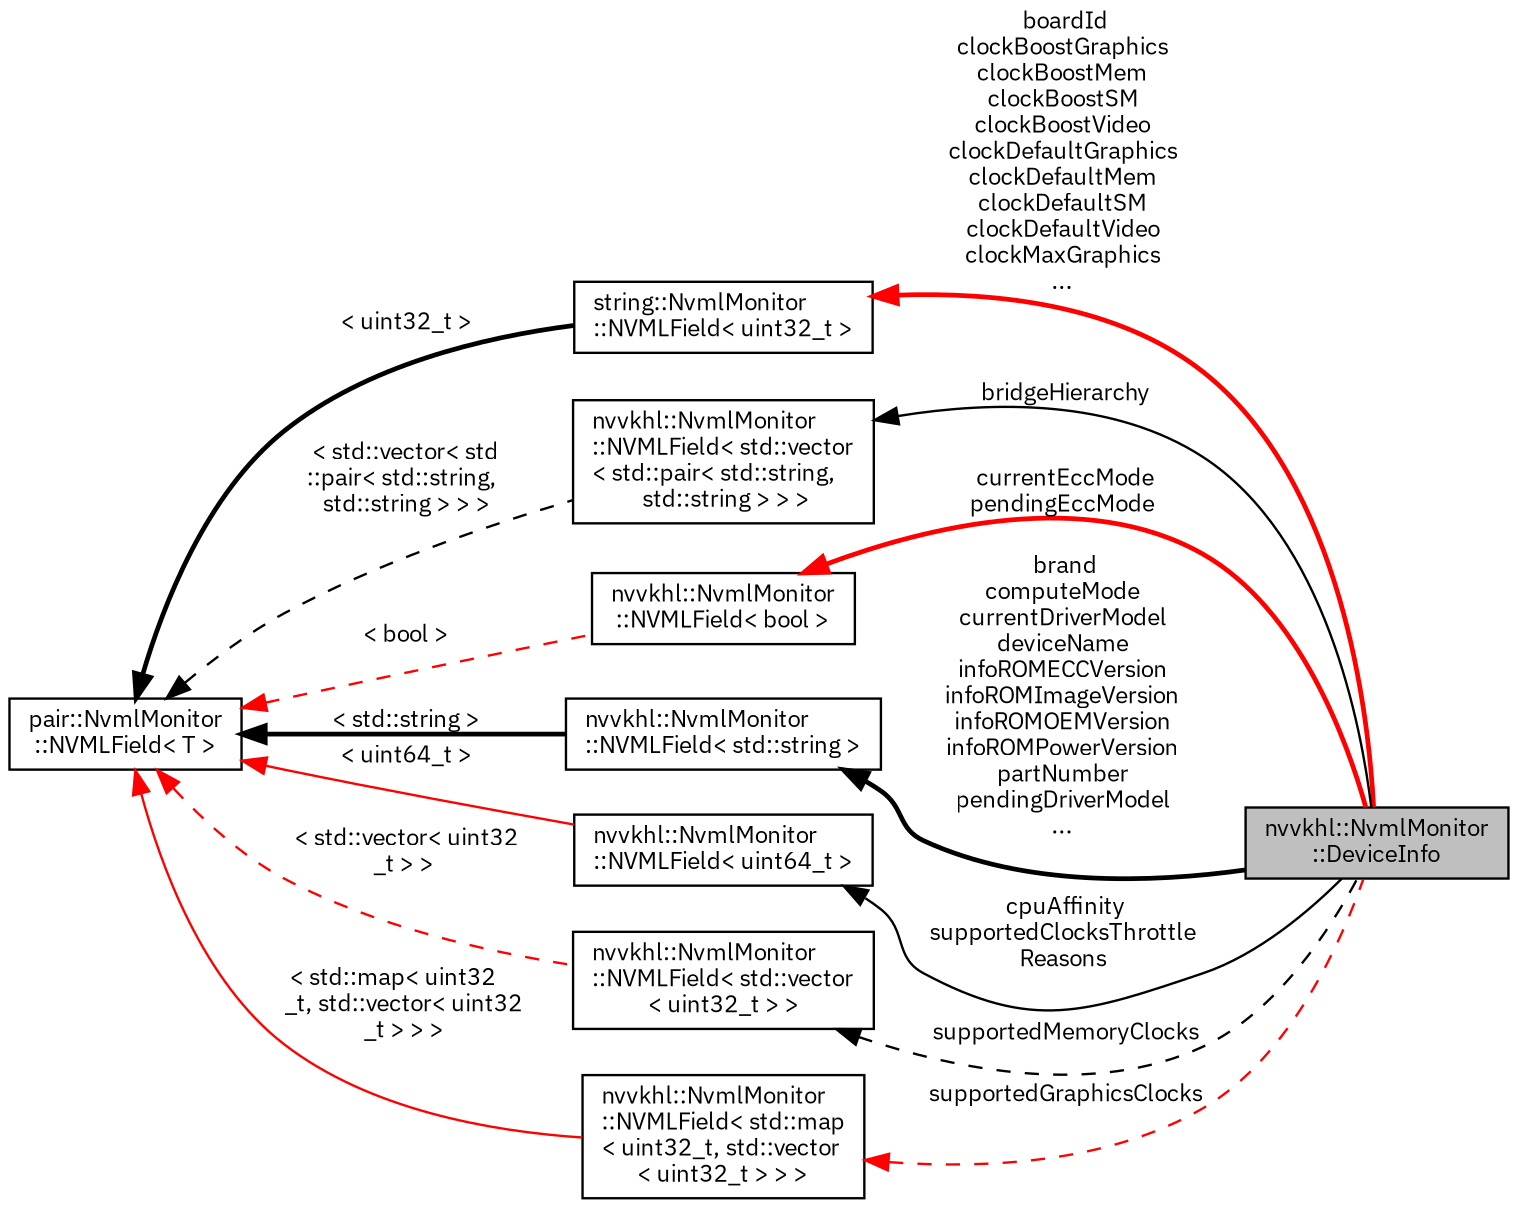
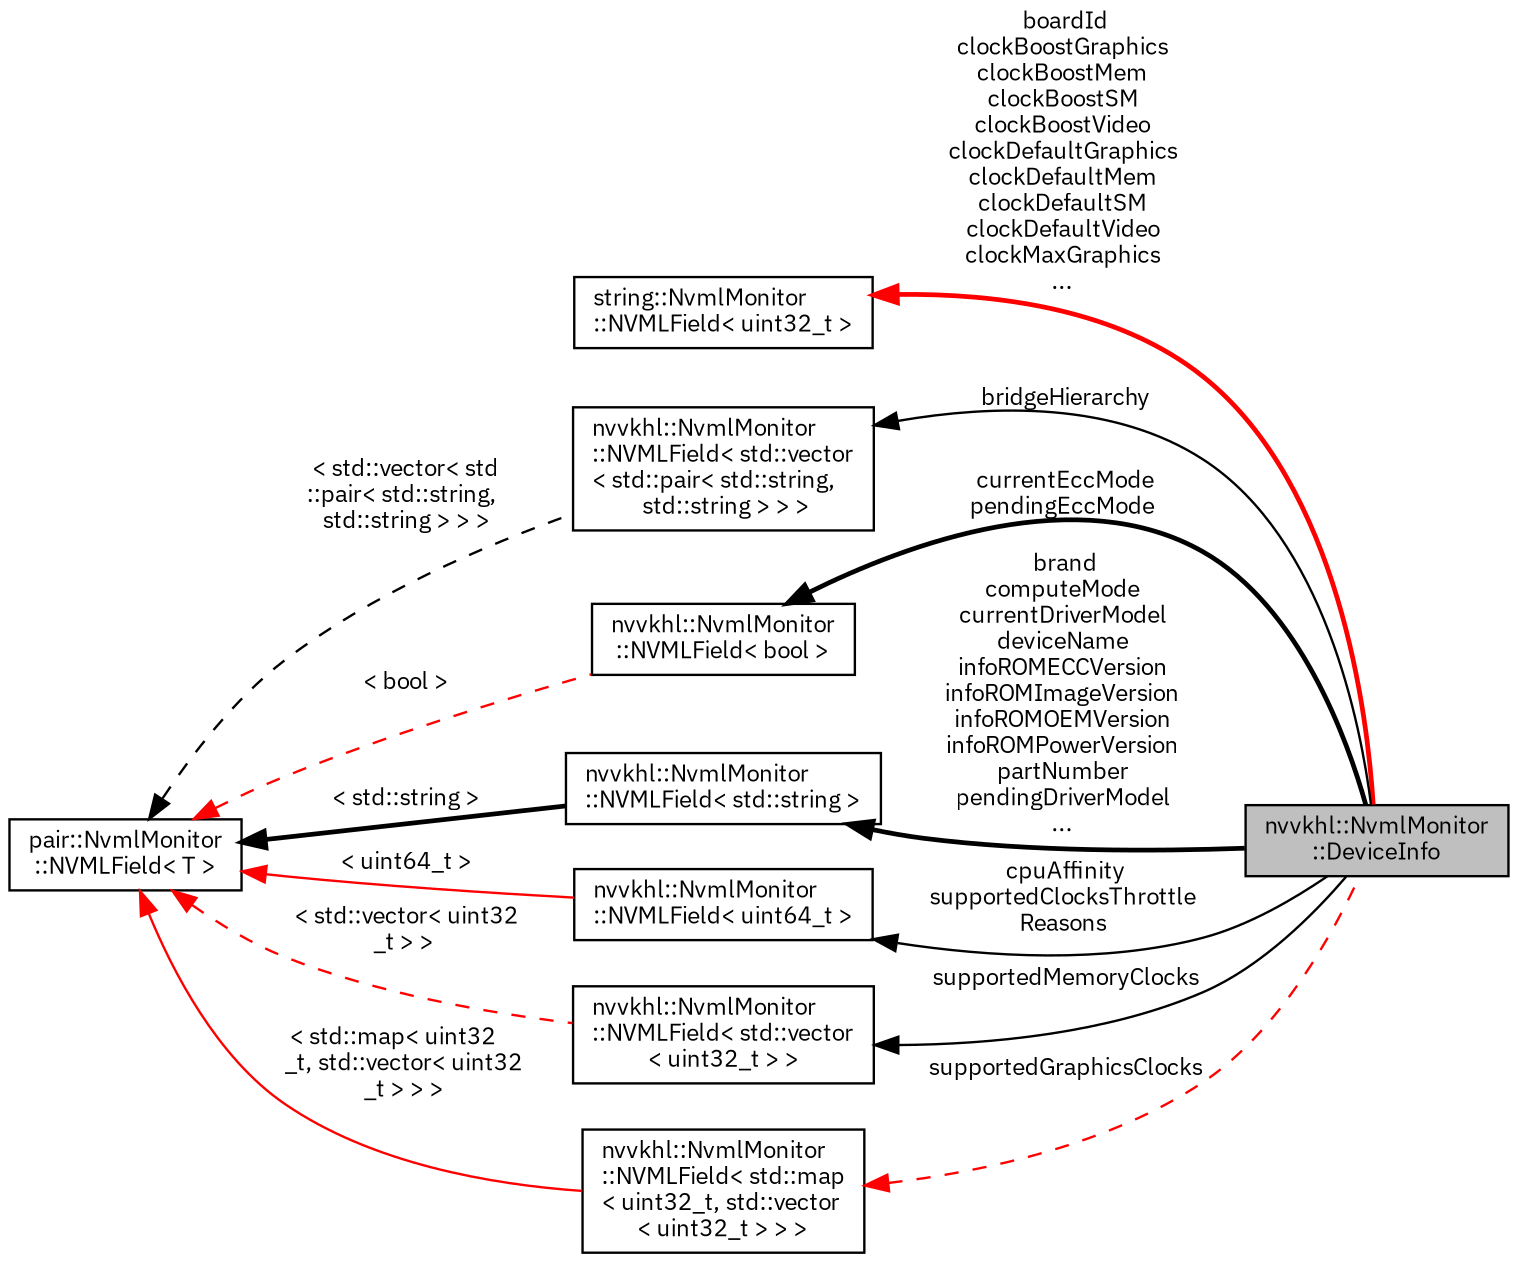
edge "string::NvmlMonitor ::NVMLField< uint32_t >" -> "pair::NvmlMonitor ::NVMLField< T >": removed, label "< uint32_t >"
edge "nvvkhl::NvmlMonitor ::DeviceInfo" -> "nvvkhl::NvmlMonitor ::NVMLField< bool >": color red -> black
edge "nvvkhl::NvmlMonitor ::DeviceInfo" -> "nvvkhl::NvmlMonitor ::NVMLField< std::vector < uint32_t > >": style dashed -> solid
